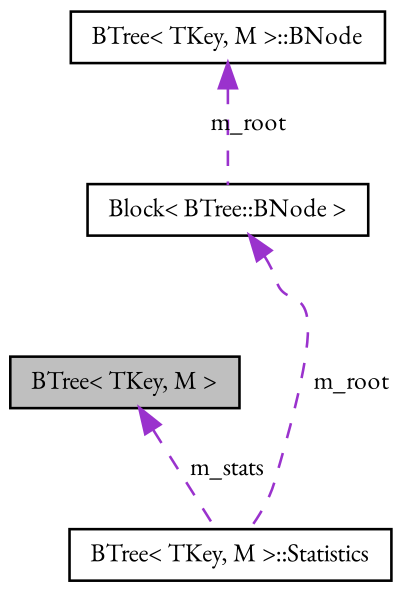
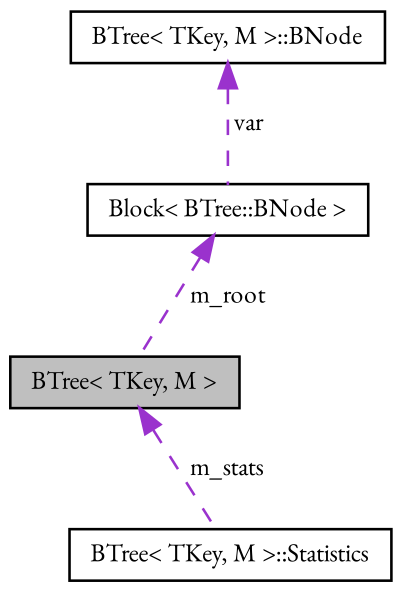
edge "Block< BTree::BNode >" -> "BTree< TKey, M >::BNode": label " m_root" -> " var"
edge "BTree< TKey, M >::Statistics" -> "Block< BTree::BNode >": now "BTree< TKey, M >" -> "Block< BTree::BNode >"
